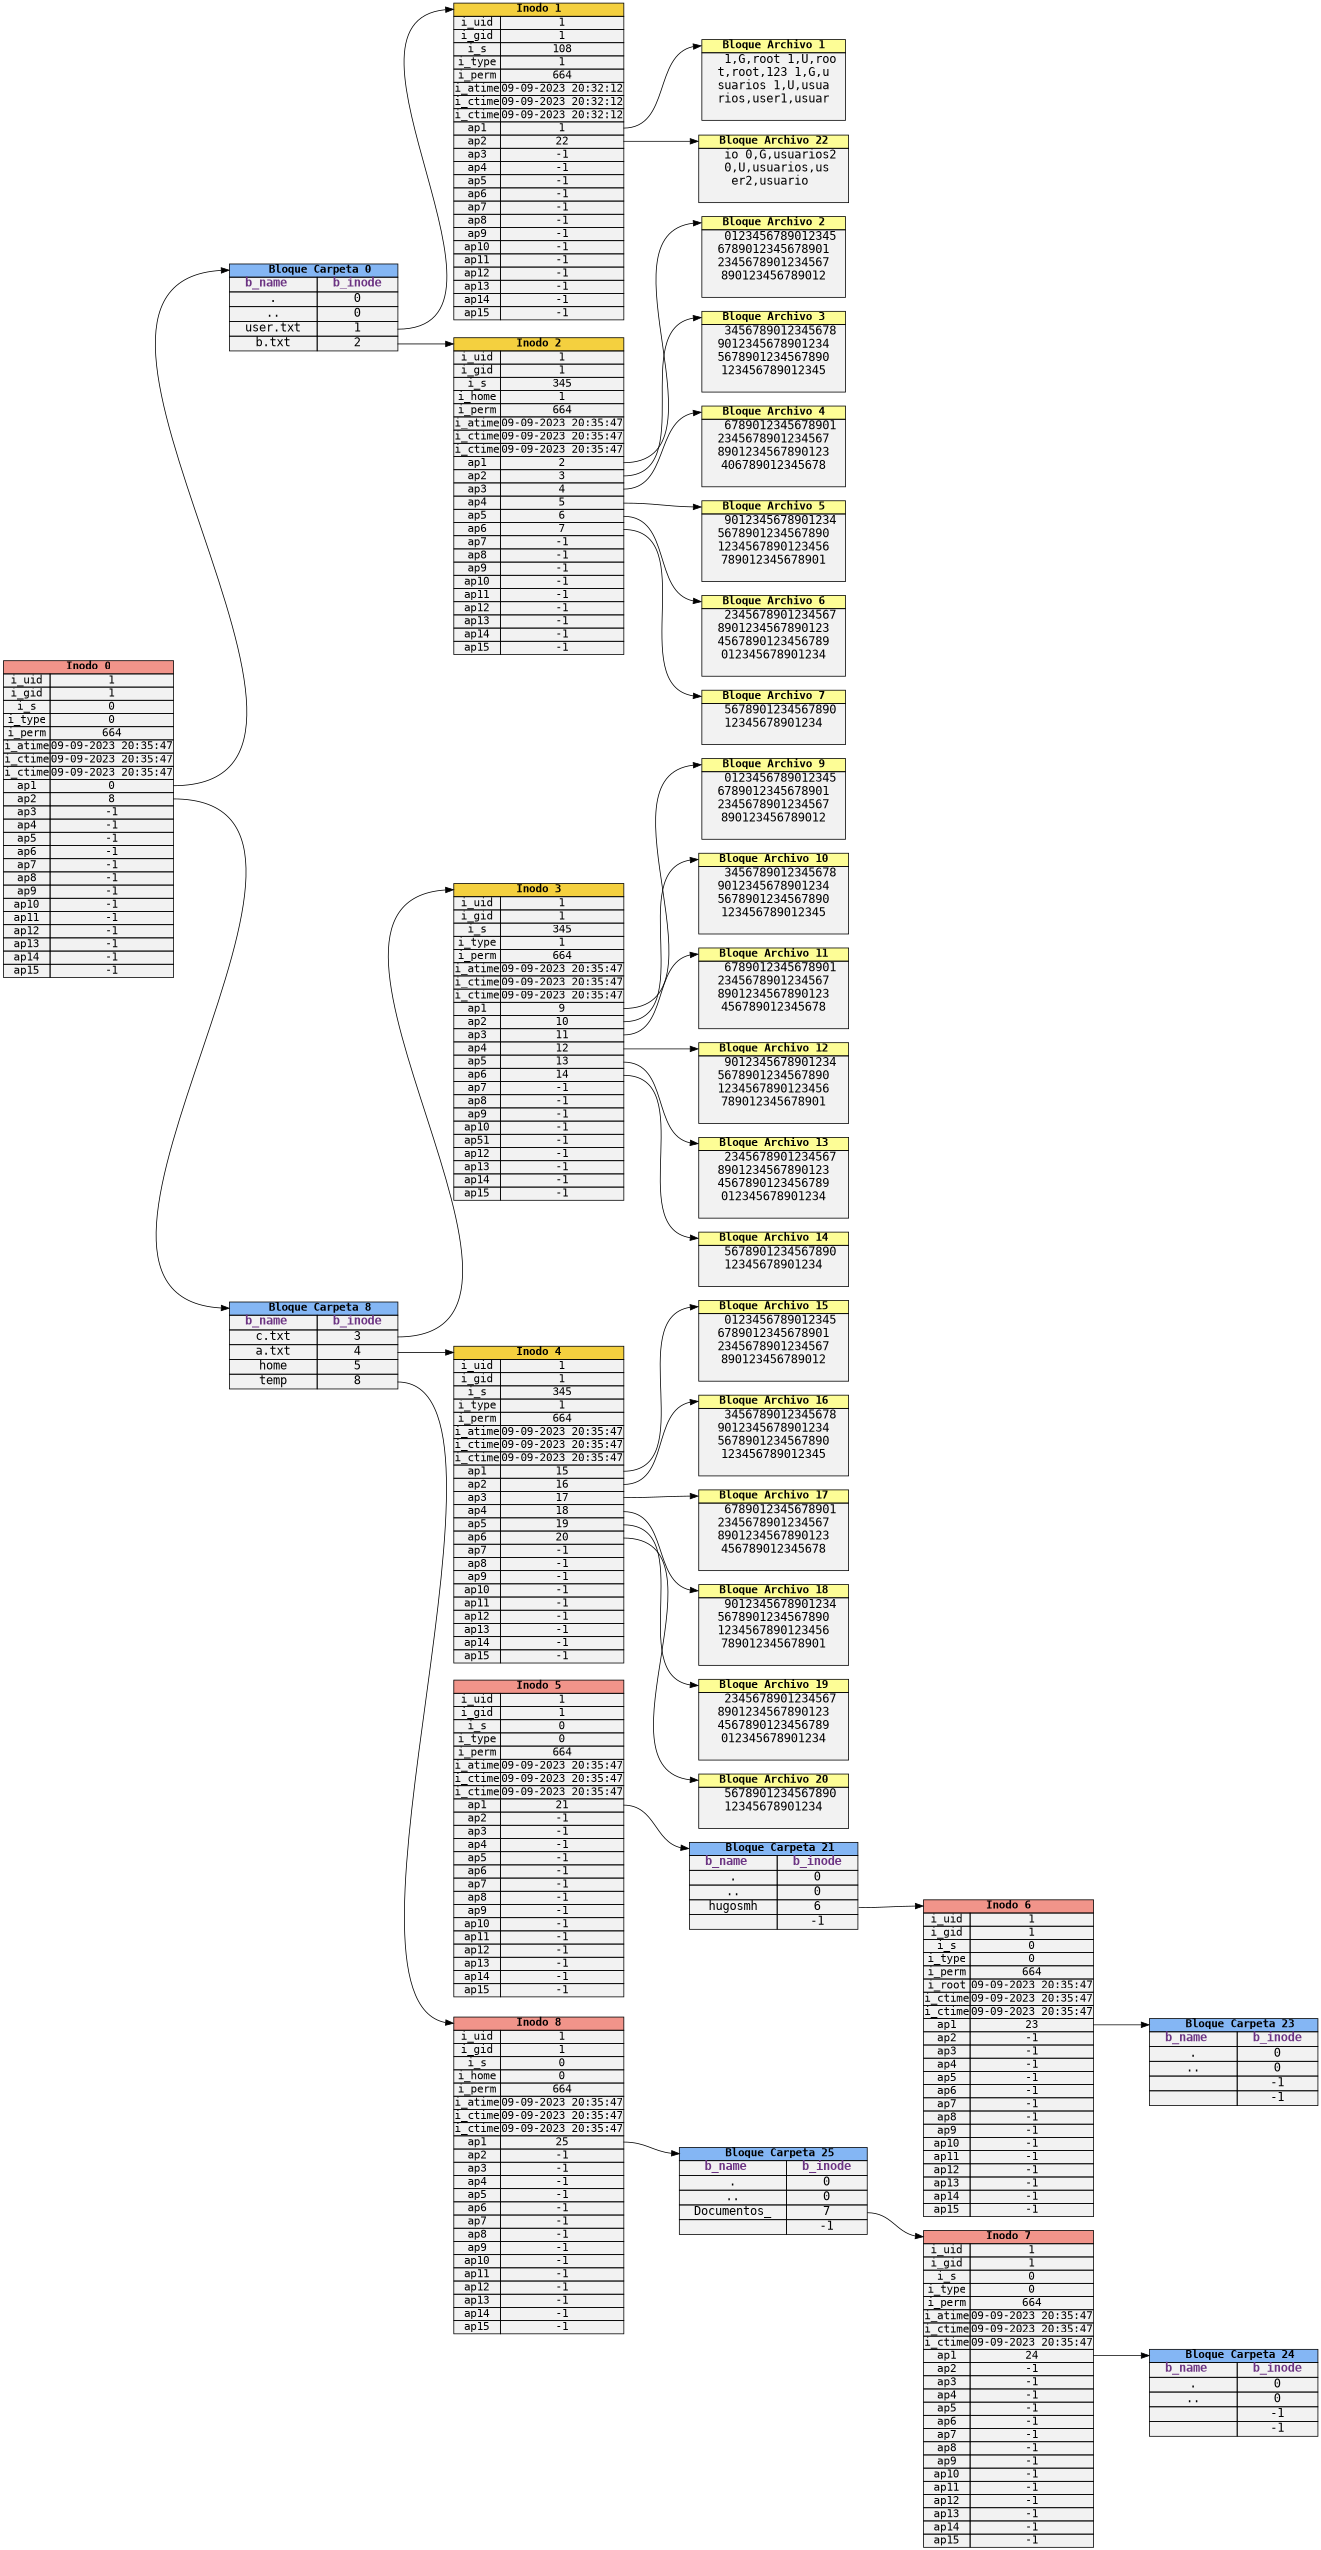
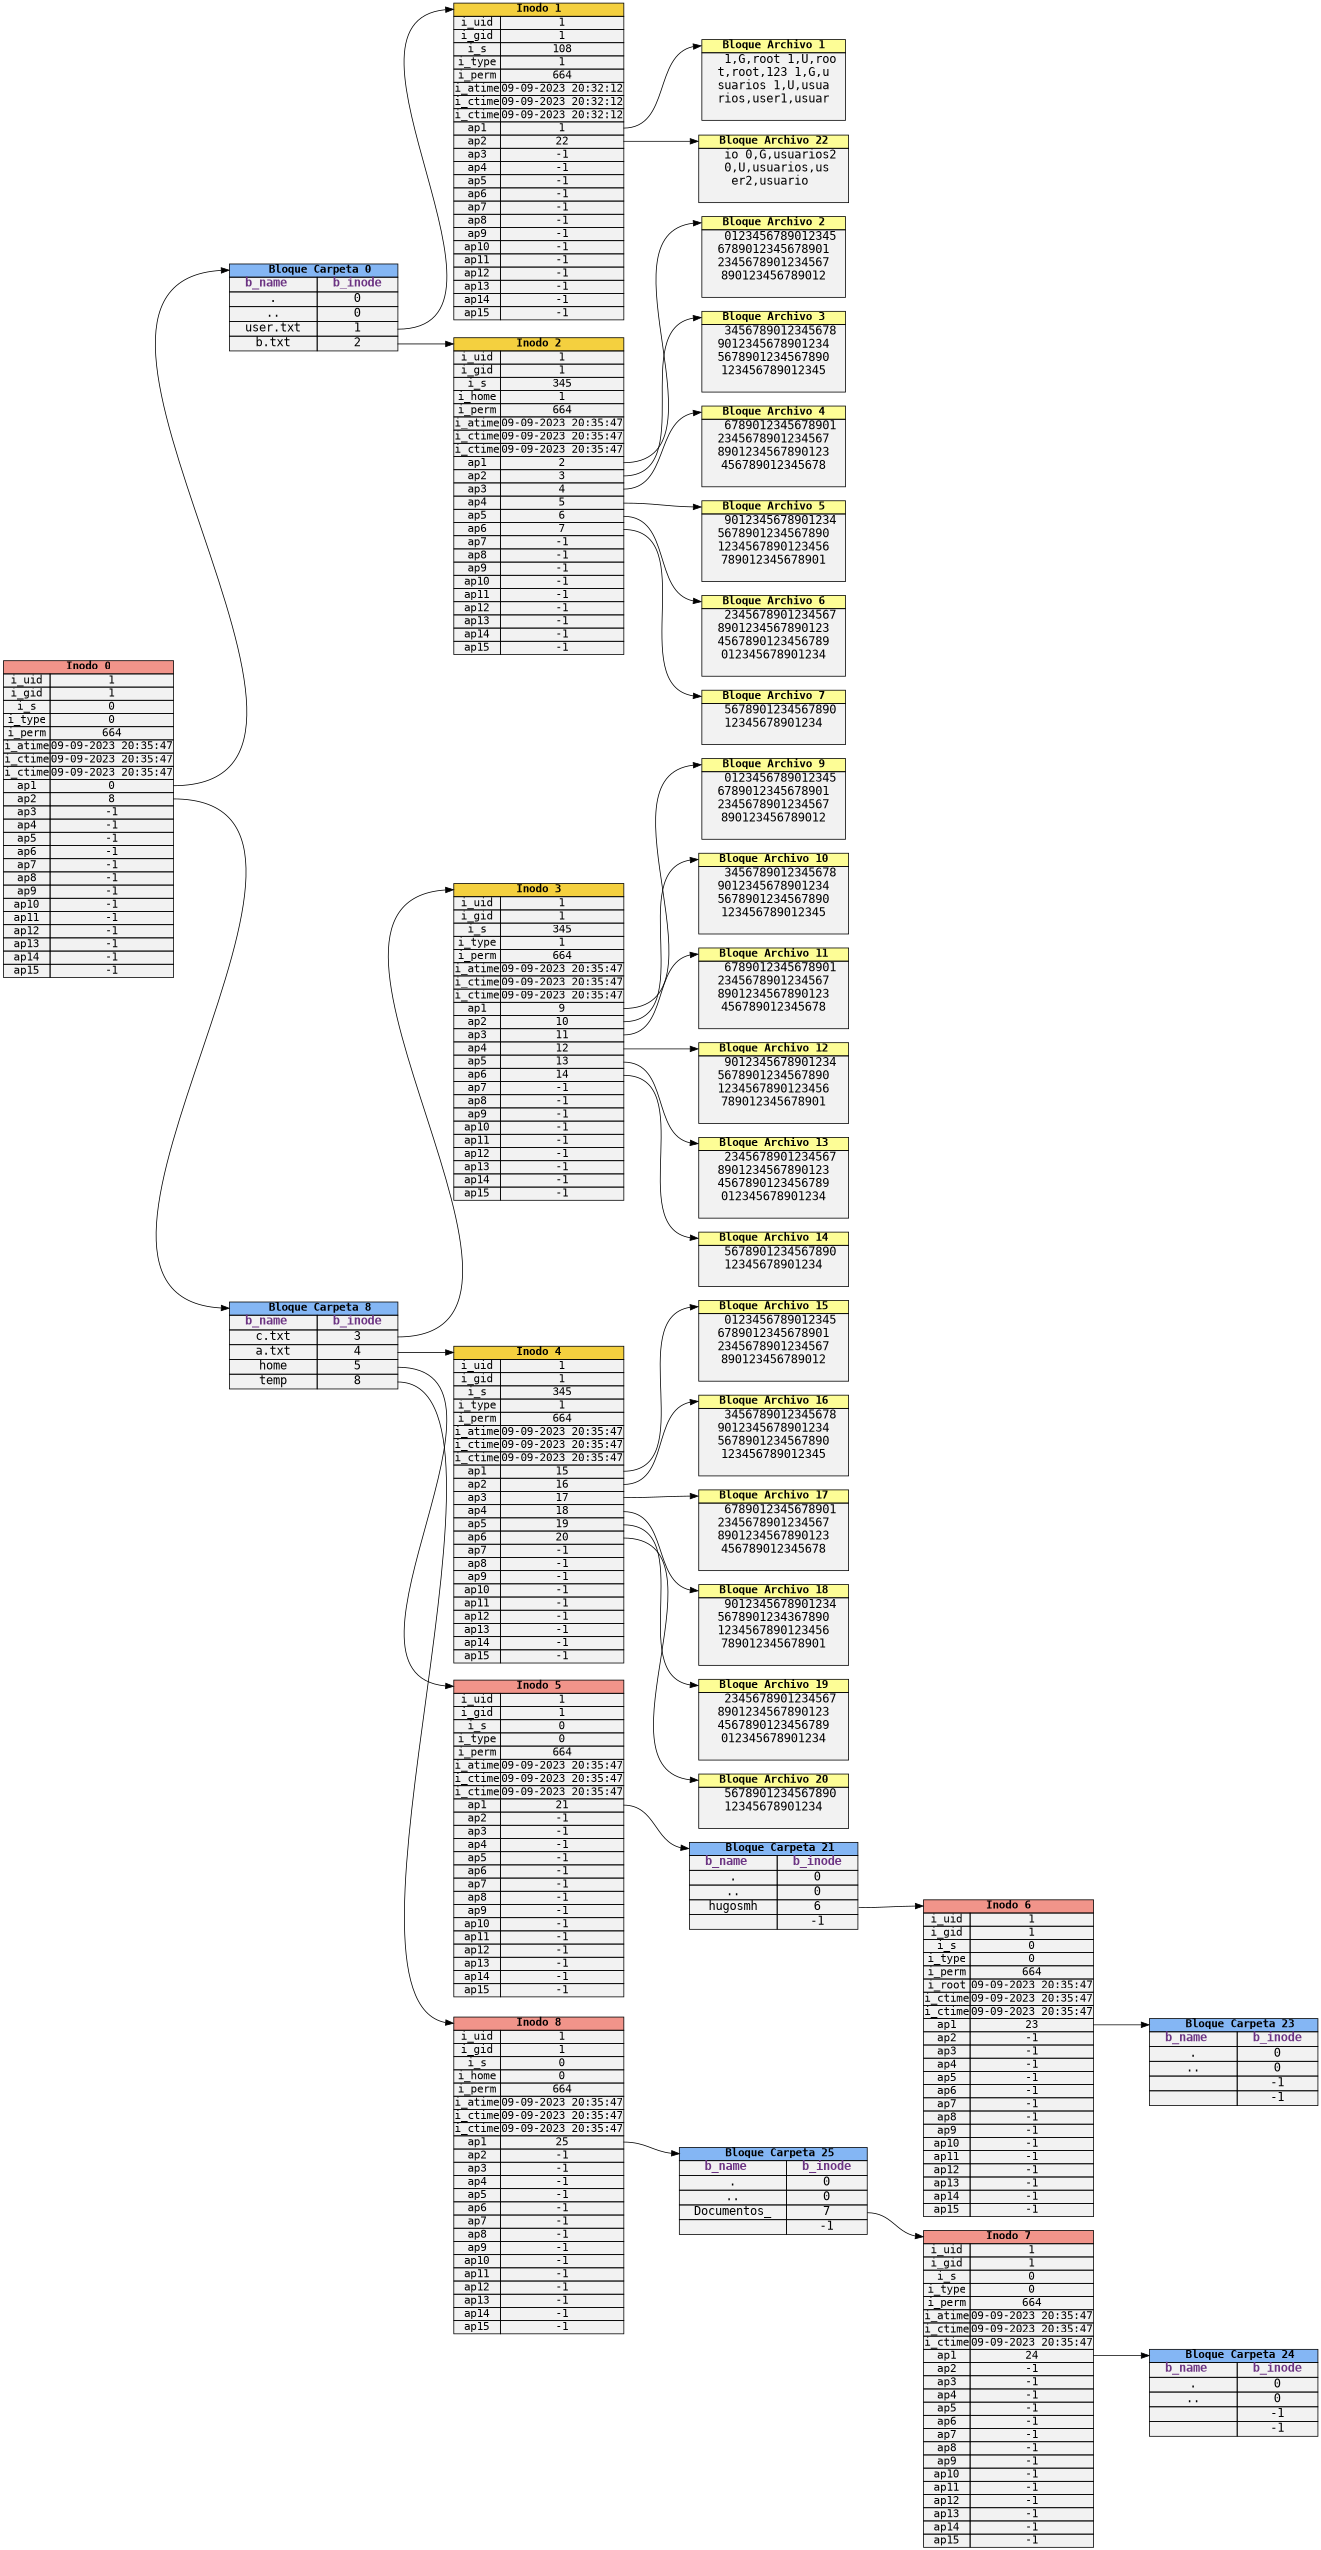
node "Bloque Archivo 4": text "406789012345678" -> "456789012345678"
node "Inodo 3": text "ap51" -> "ap11"
edge "Bloque Carpeta 8" -> "Inodo 5": added
node "Bloque Archivo 18": text "5678901234567890" -> "5678901234367890"
